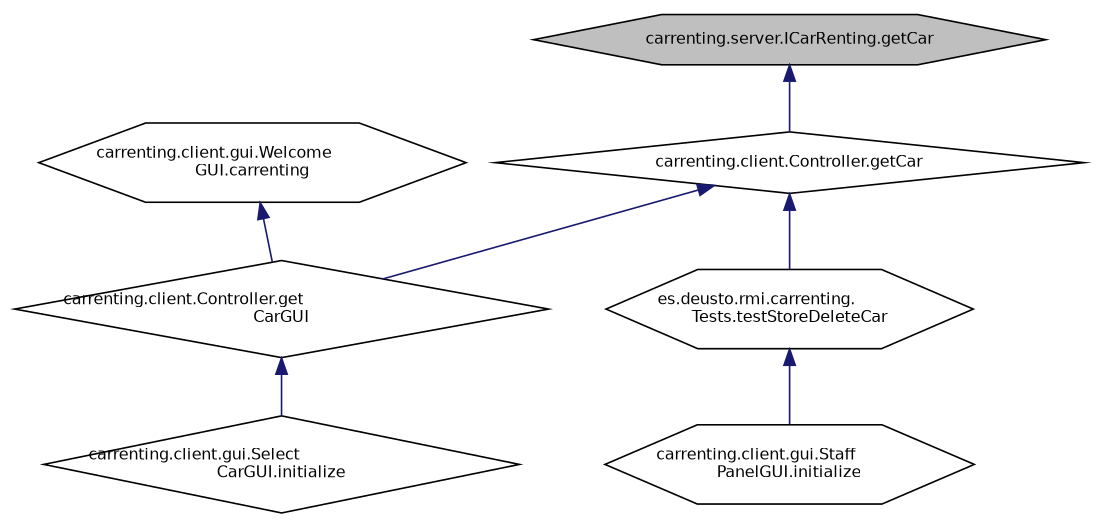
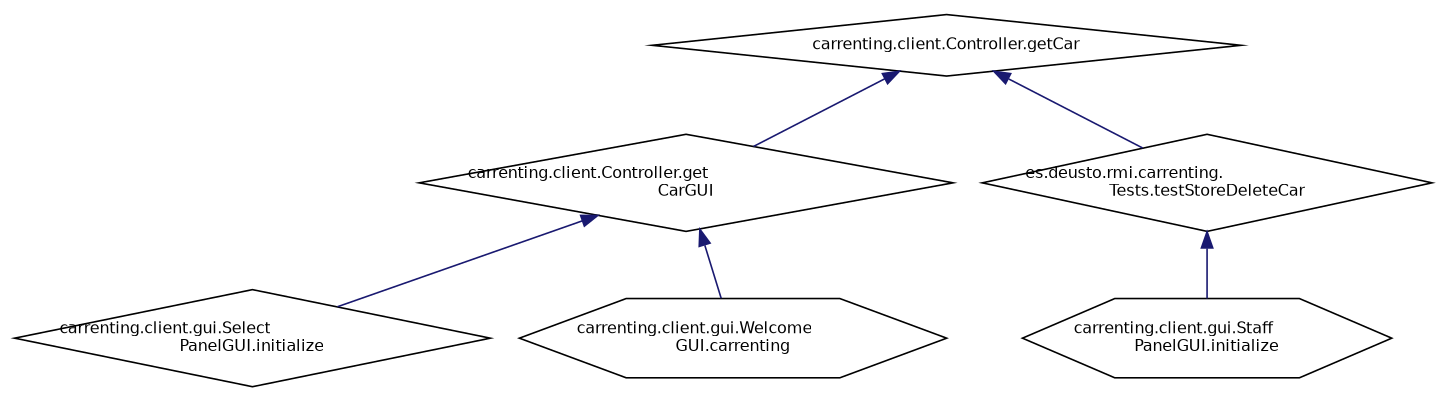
node "carrenting.server.ICarRenting.getCar": removed
edge "carrenting.client.Controller.get CarGUI" -> "carrenting.client.gui.Welcome GUI.carrenting": reversed
node "es.deusto.rmi.carrenting. Tests.testStoreDeleteCar": shape hexagon -> diamond
node "carrenting.client.gui.Select CarGUI.initialize": label "carrenting.client.gui.Select CarGUI.initialize" -> "carrenting.client.gui.Select PanelGUI.initialize"
